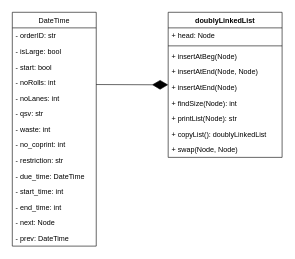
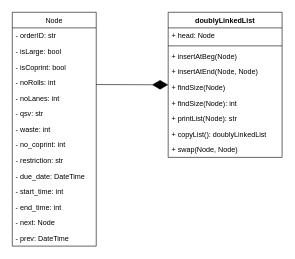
node "DateTime": label "DateTime" -> "Node"
node "- start: bool": label "- start: bool" -> "- isCoprint: bool"
node "+ insertAtEnd(Node)": label "+ insertAtEnd(Node)" -> "+ findSize(Node)"
node "- due_time: DateTime": label "- due_time: DateTime" -> "- due_date: DateTime"
